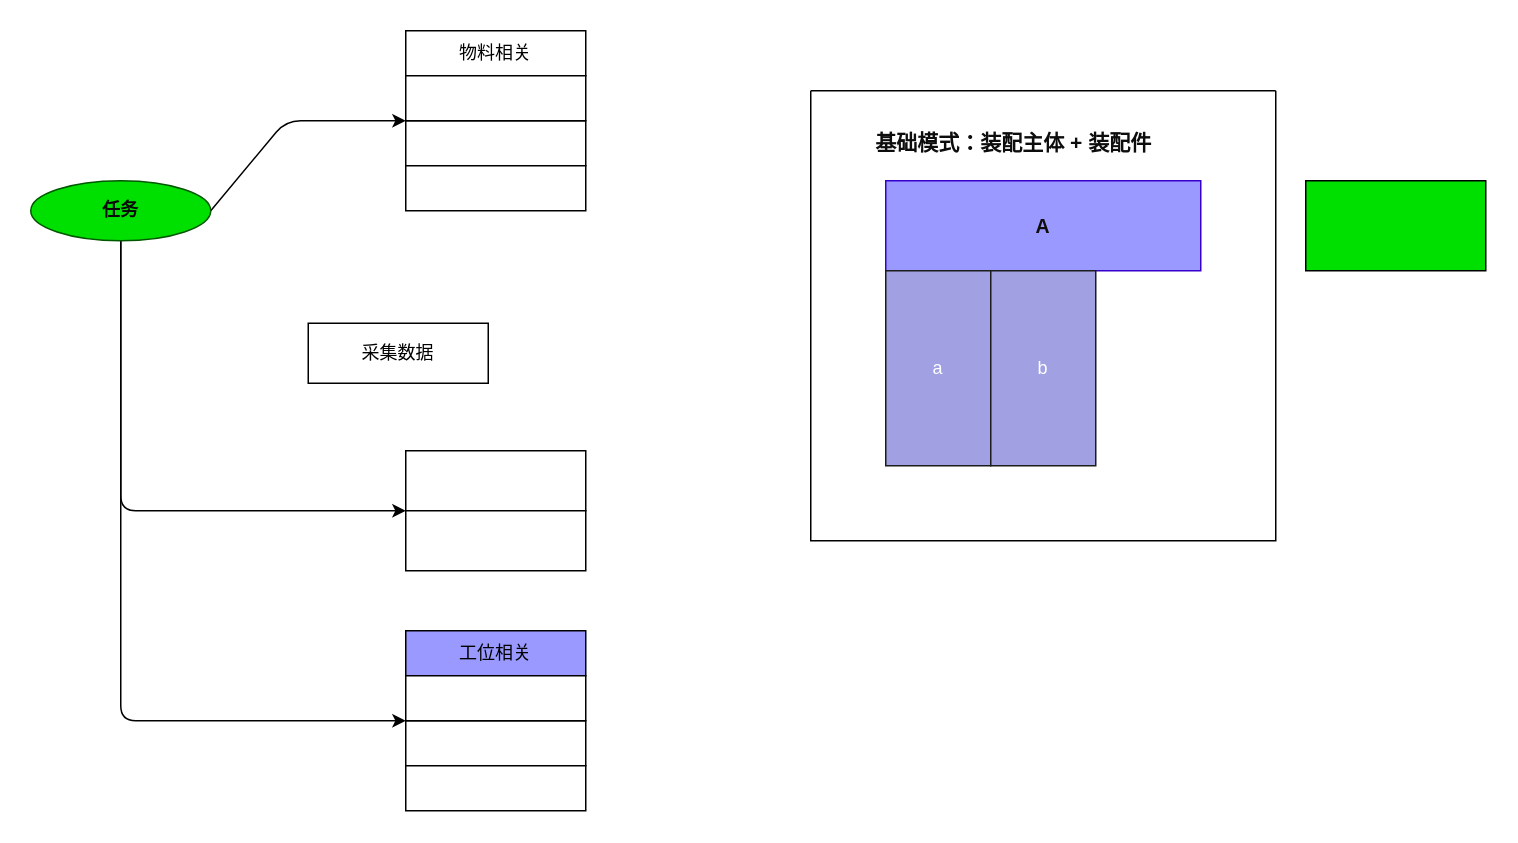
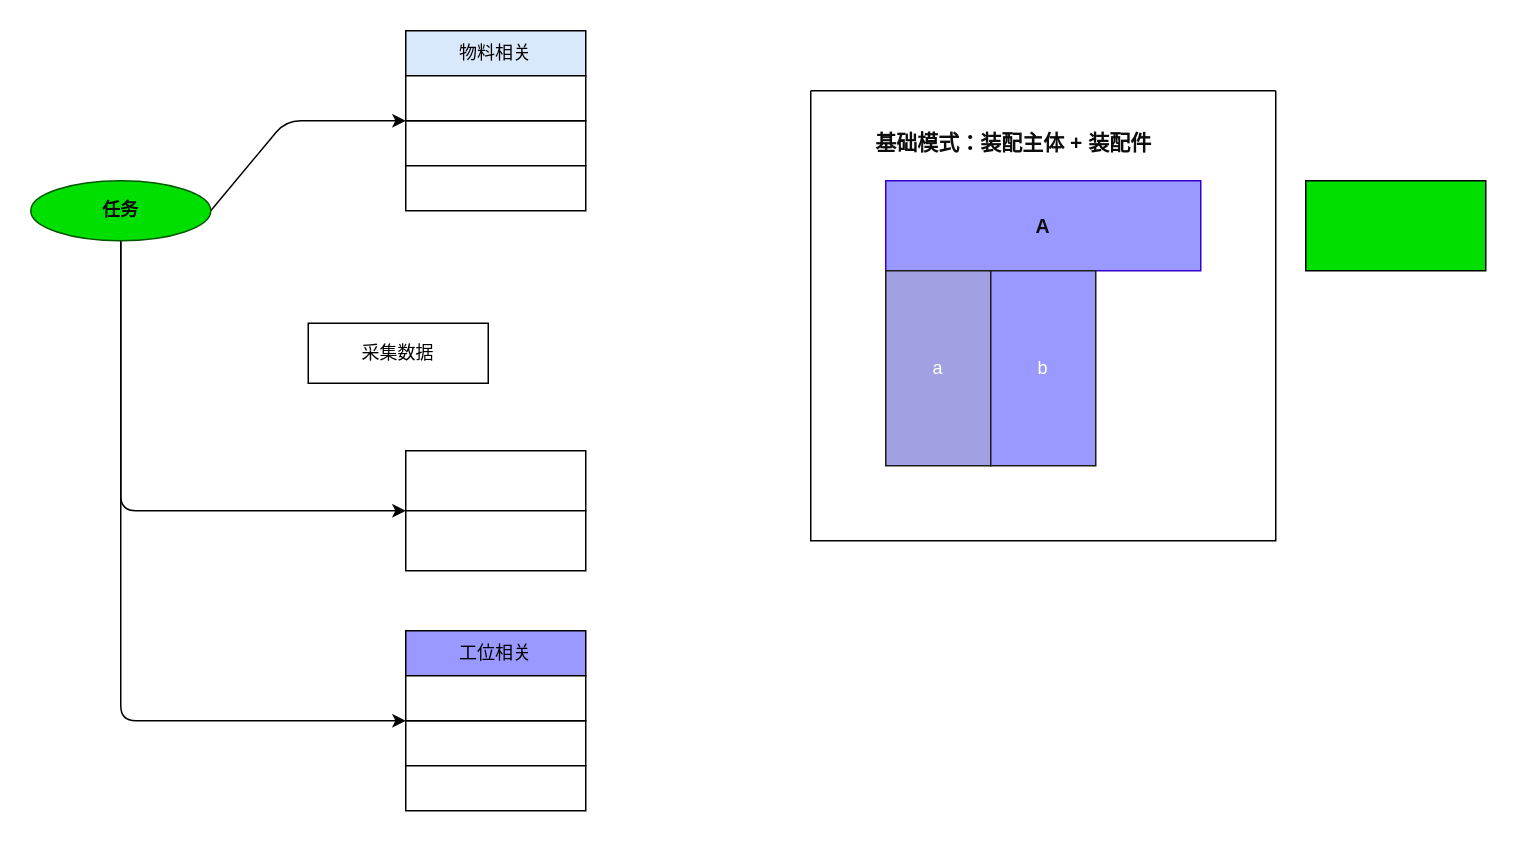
node "物料相关": fillcolor #ffffff -> #dae8fc
node "b": fillcolor #a0a0e3 -> #9999ff
